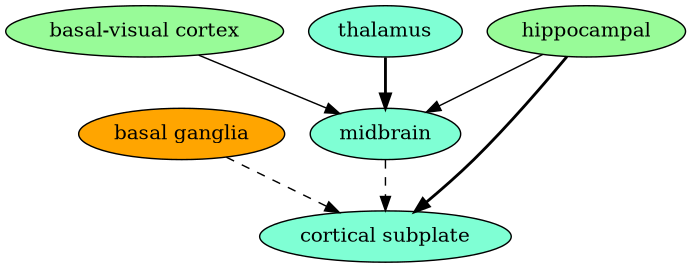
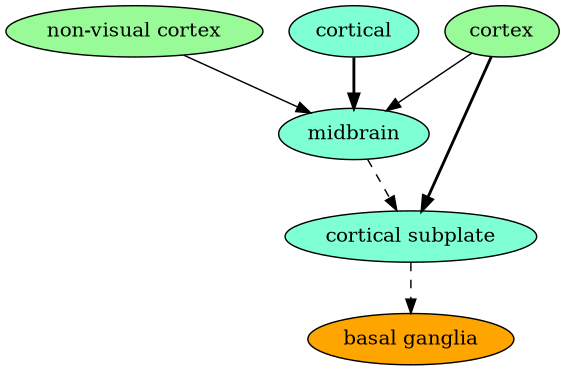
node "basal-visual cortex": label "basal-visual cortex" -> "non-visual cortex"
node "thalamus": label "thalamus" -> "cortical"
node "hippocampal": label "hippocampal" -> "cortex"
edge "basal ganglia" -> "cortical subplate": reversed
